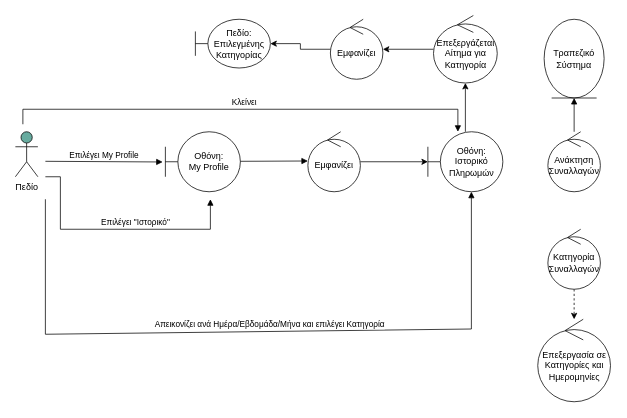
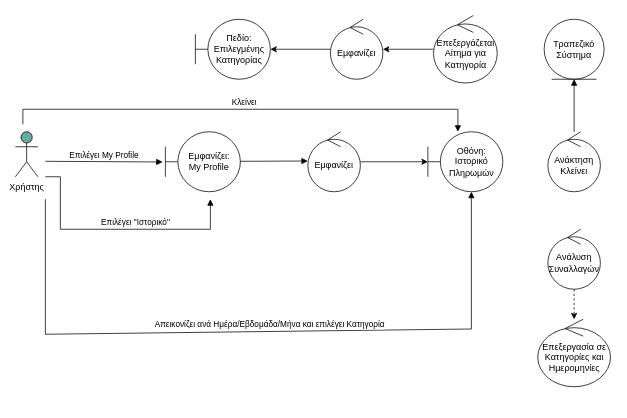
node "Πεδίο: Επιλεγμένης Κατηγορίας": size 75x49 -> 75x60
node "Τραπεζικό Σύστημα": size 60x79 -> 60x60
edge "Οθόνη: Ιστορικό Πληρωμών" -> "Επεξεργάζεται Αίτημα για Κατηγορία": removed
node "Οθόνη: My Profile": label "Οθόνη: My Profile" -> "Εμφανίζει: My Profile"
node "Ανάκτηση Συναλλαγών": label "Ανάκτηση Συναλλαγών" -> "Ανάκτηση Κλείνει"
node "Πεδίο": label "Πεδίο" -> "Χρήστης"
node "Κατηγορία Συναλλαγών": label "Κατηγορία Συναλλαγών" -> "Ανάλυση Συναλλαγών"
node "Επεξεργασία σε Κατηγορίες και Ημερομηνίες": size 73x83 -> 73x68
